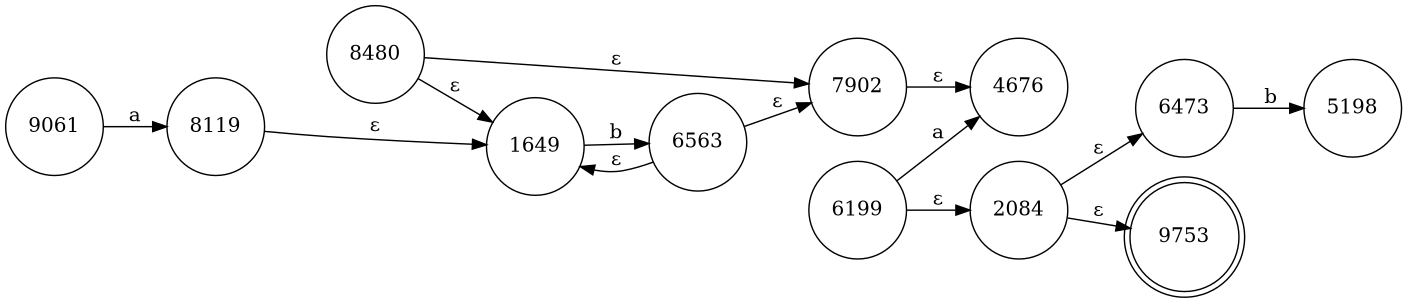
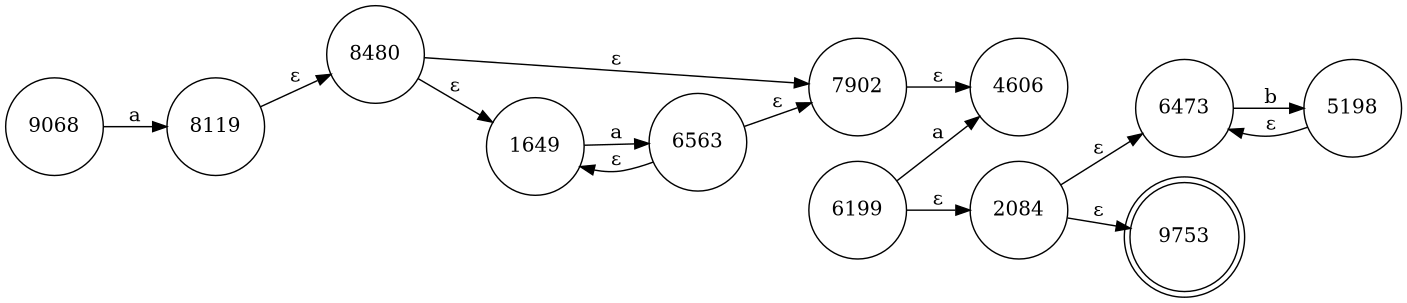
node "4676": label "4676" -> "4606"
node "9061": label "9061" -> "9068"
edge "1649" -> "6563": label "b" -> "a"
edge "5198" -> "6473": added, label "ε"
edge "8119" -> "1649": now "8119" -> "8480"
